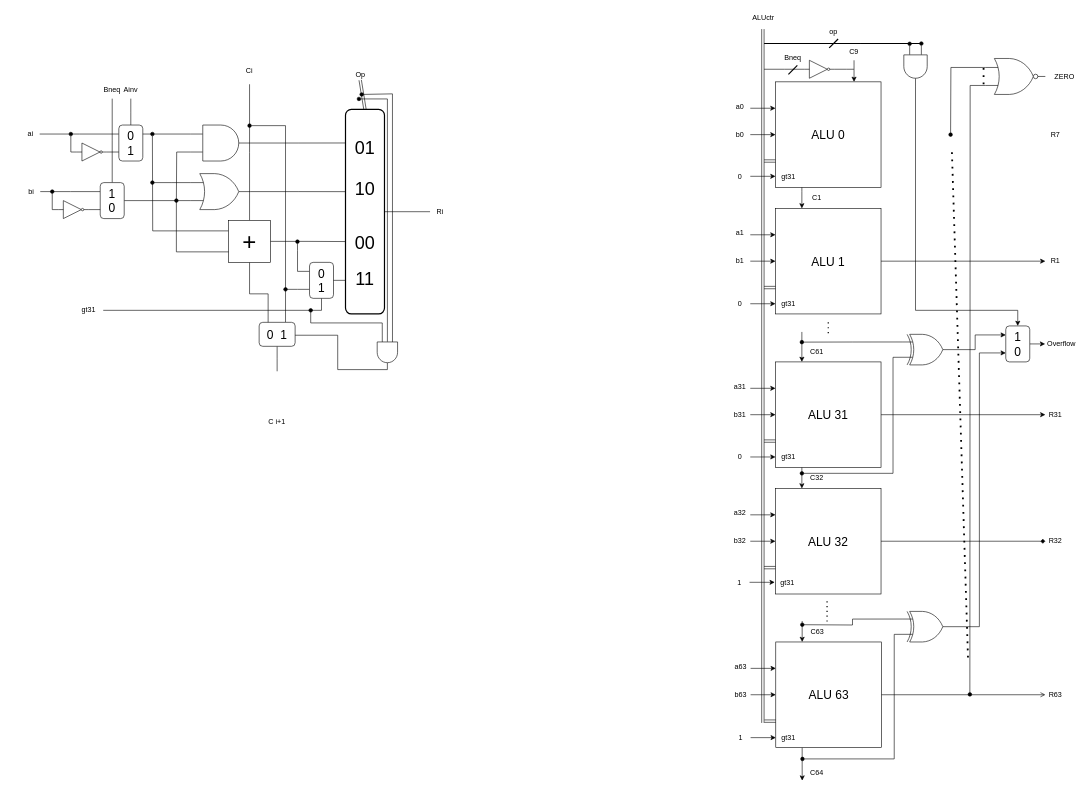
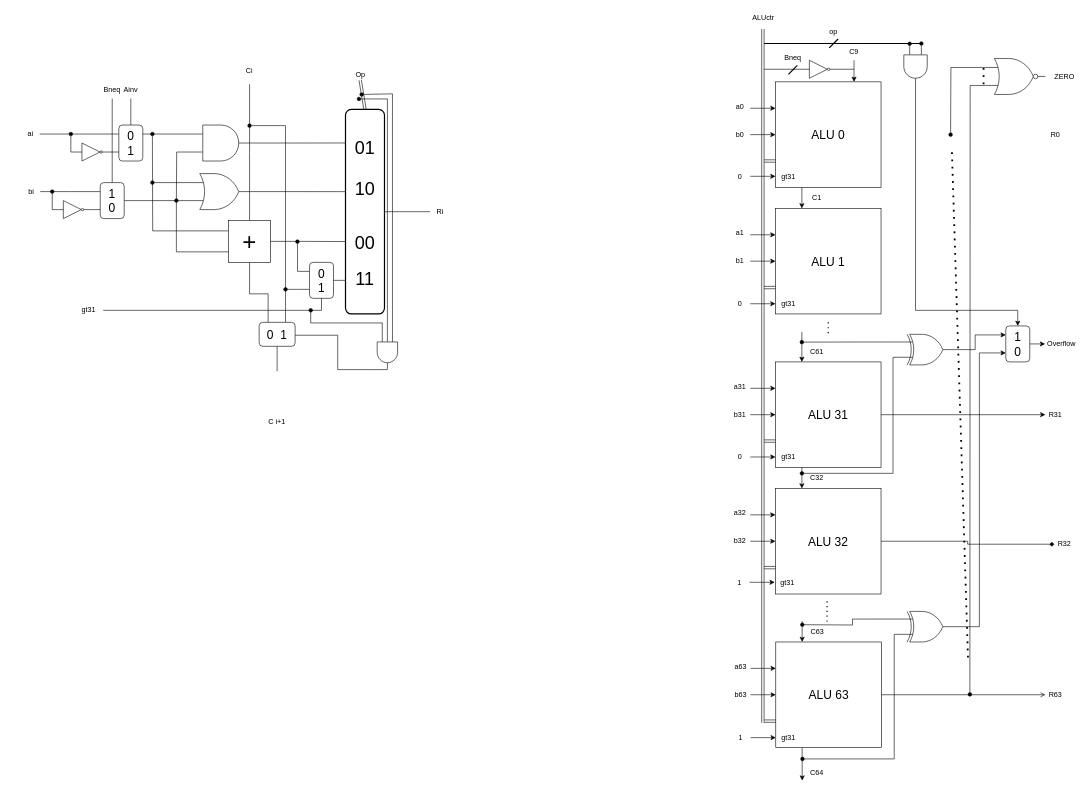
node "R7": label "R7" -> "R0"
edge "ALU 1" -> "R1": removed
node "R1": removed
node "R32": moved (1056, 542) -> (1065, 545)
